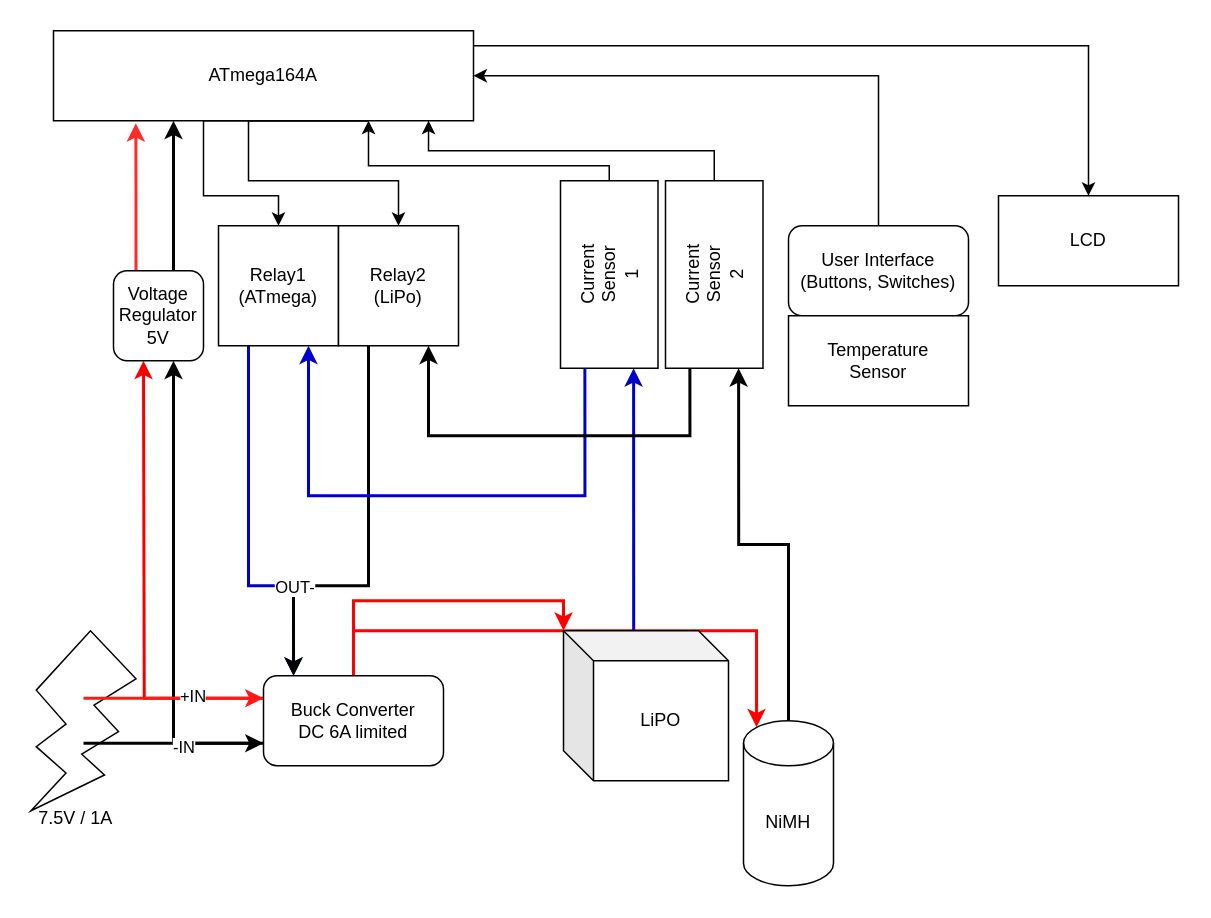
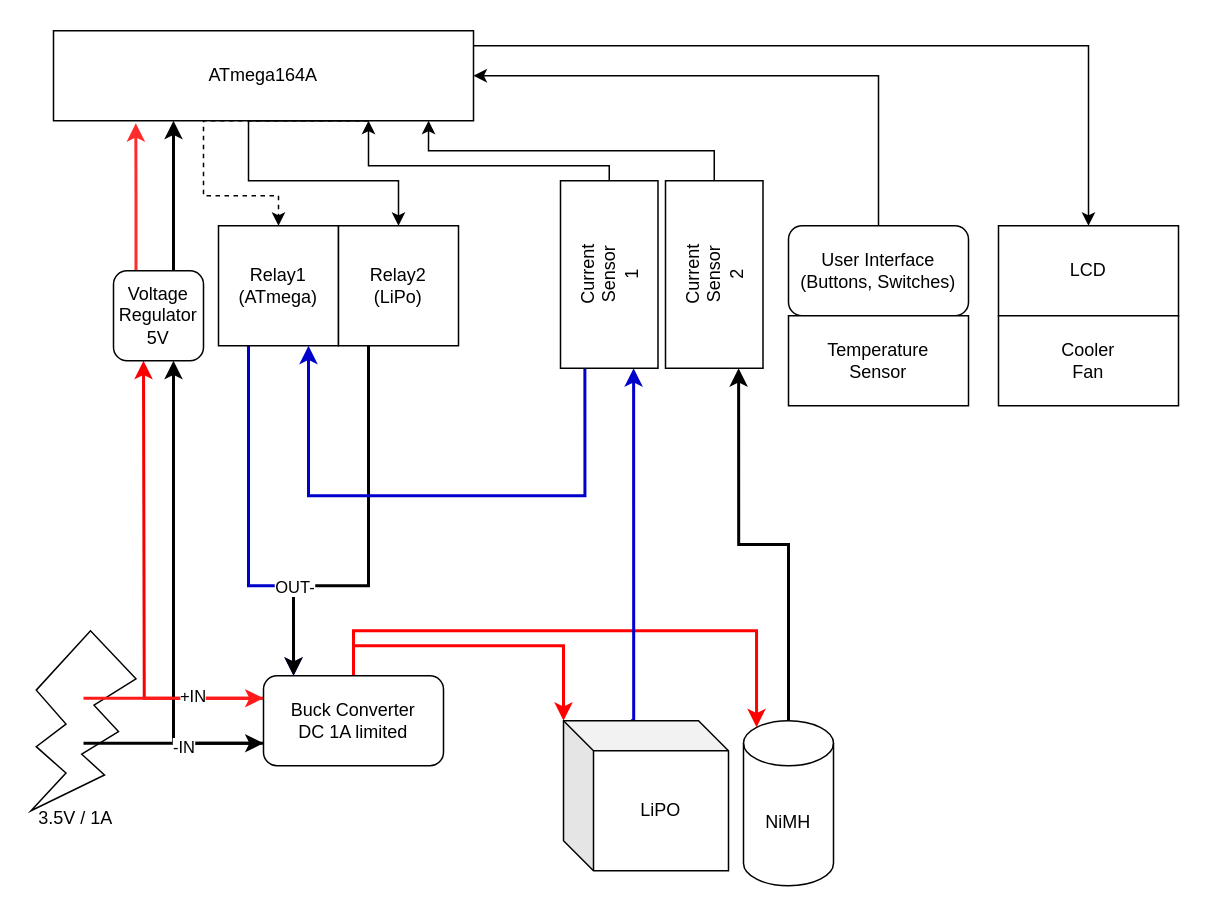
edge "ATmega164A" -> "Relay1 (ATmega)": style solid -> dashed
node "LCD": moved (1088, 241) -> (1088, 271)
node "Cooler Fan": added
edge "Current Sensor 2" -> "Relay2 (LiPo)": removed
node "LiPO": moved (646, 706) -> (646, 796)
node "Buck Converter DC 6A limited": label "Buck Converter DC 6A limited" -> "Buck Converter DC 1A limited"
node "7.5V / 1A": label "7.5V / 1A" -> "3.5V / 1A"
